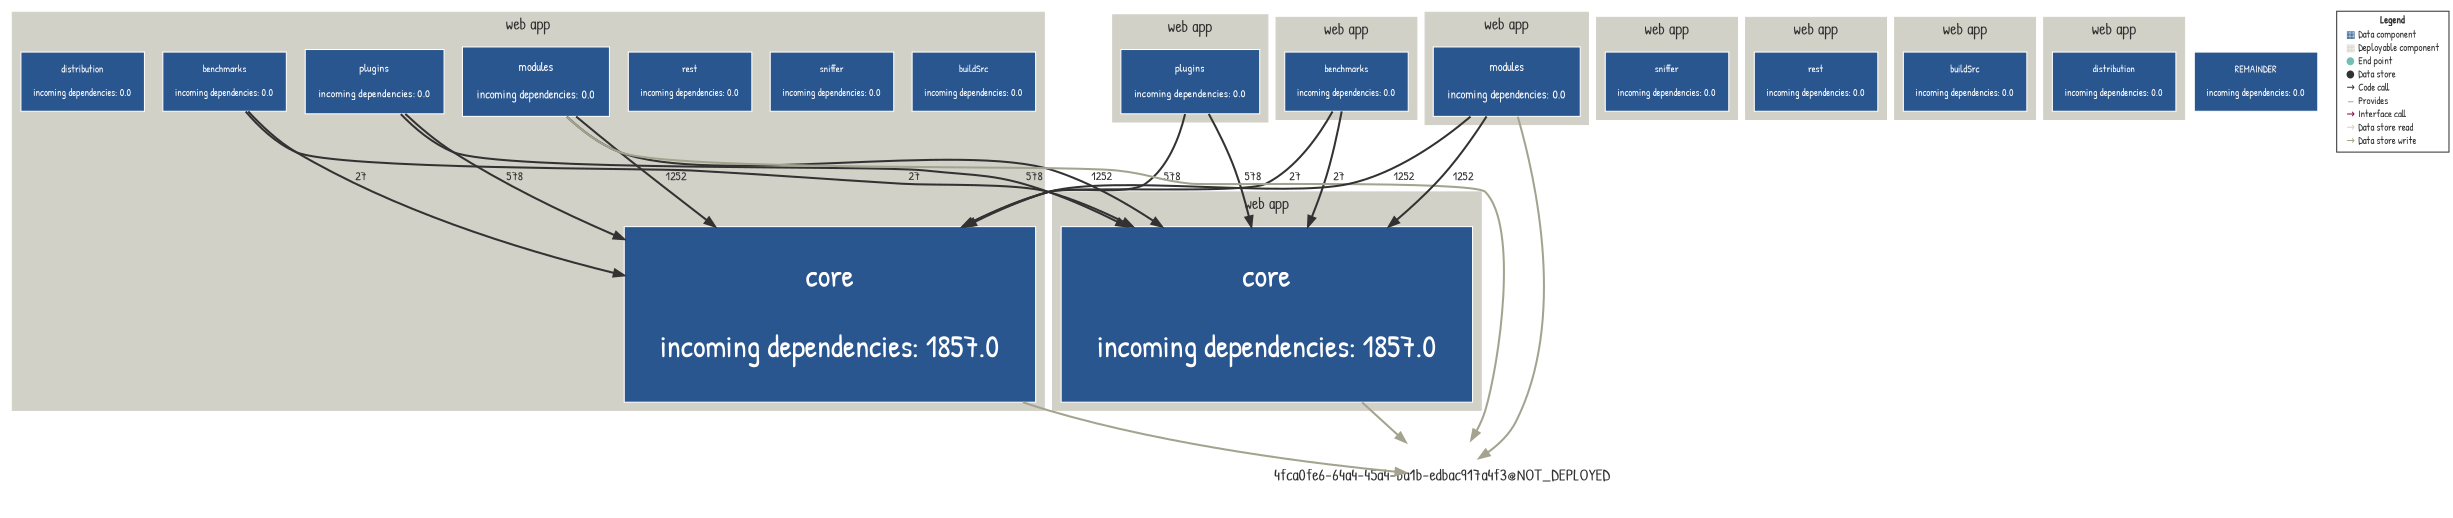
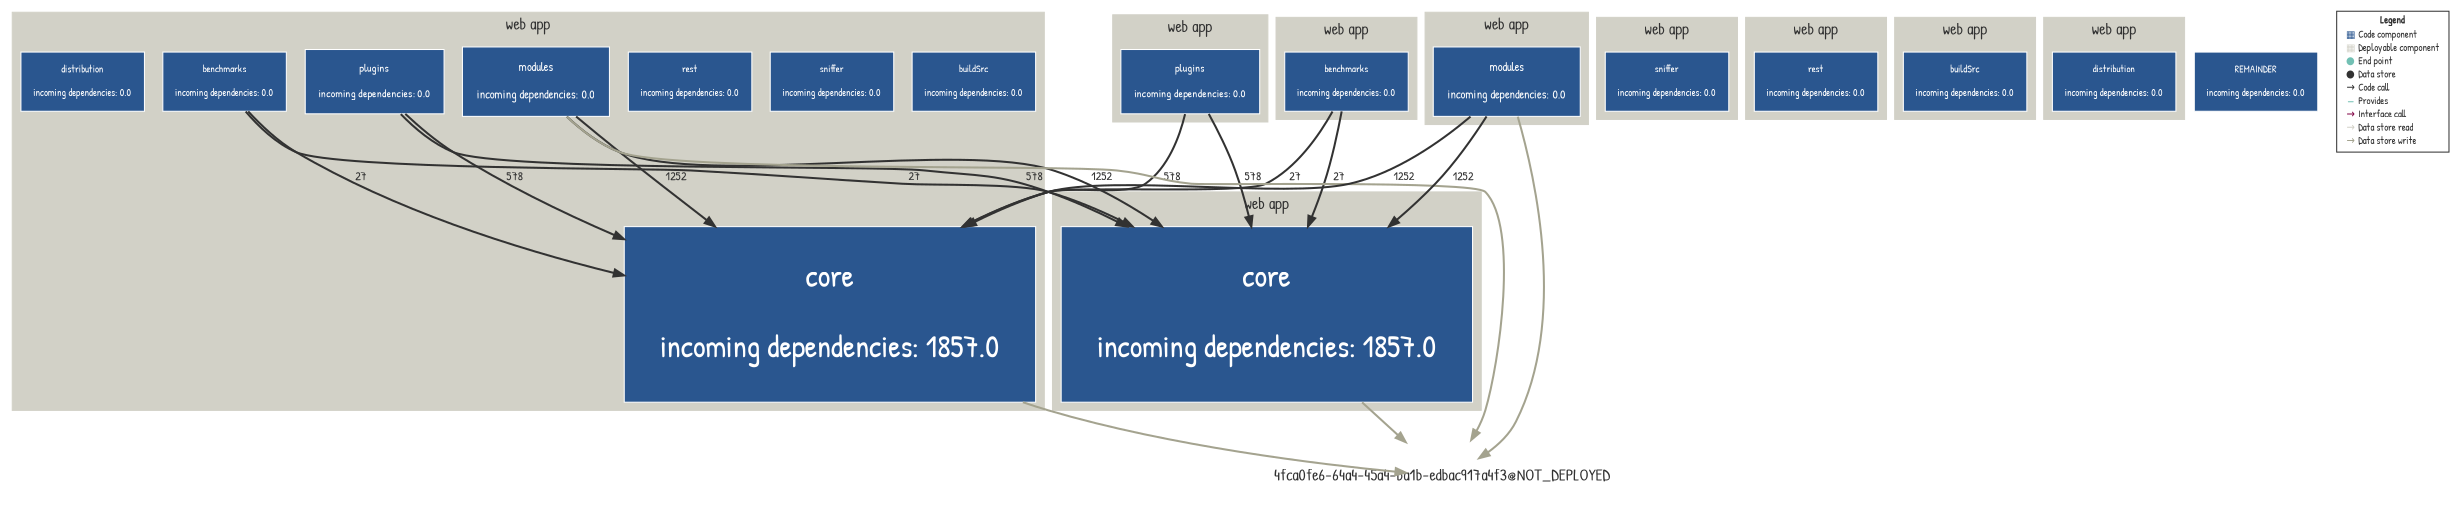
node "Legend": text "Data component" -> "Code component"
